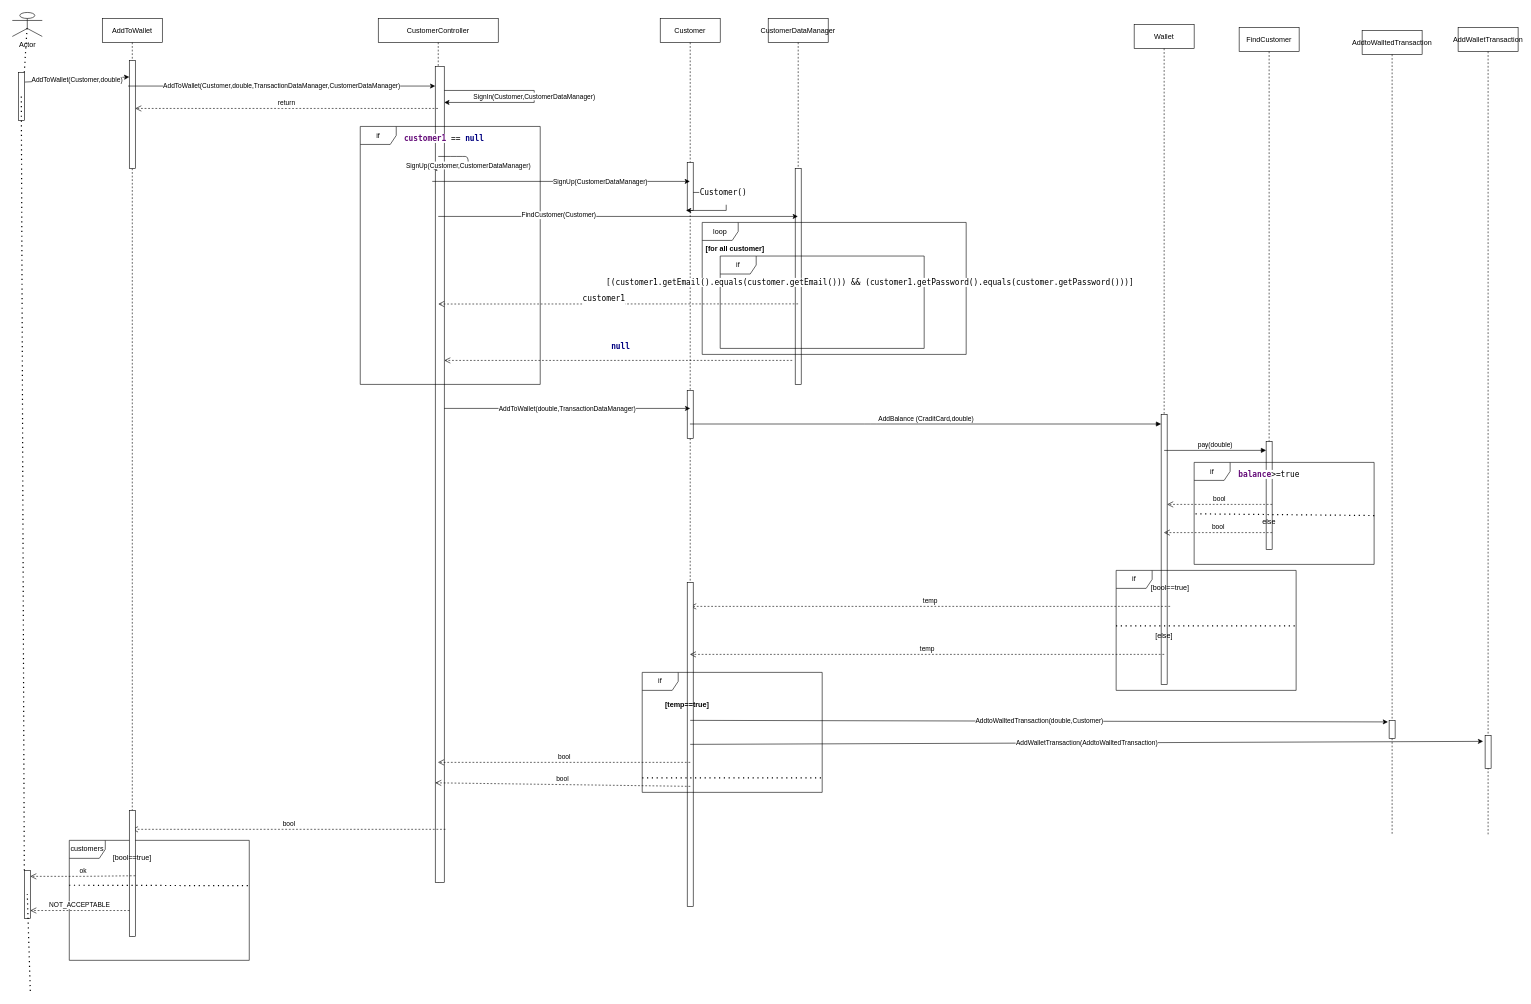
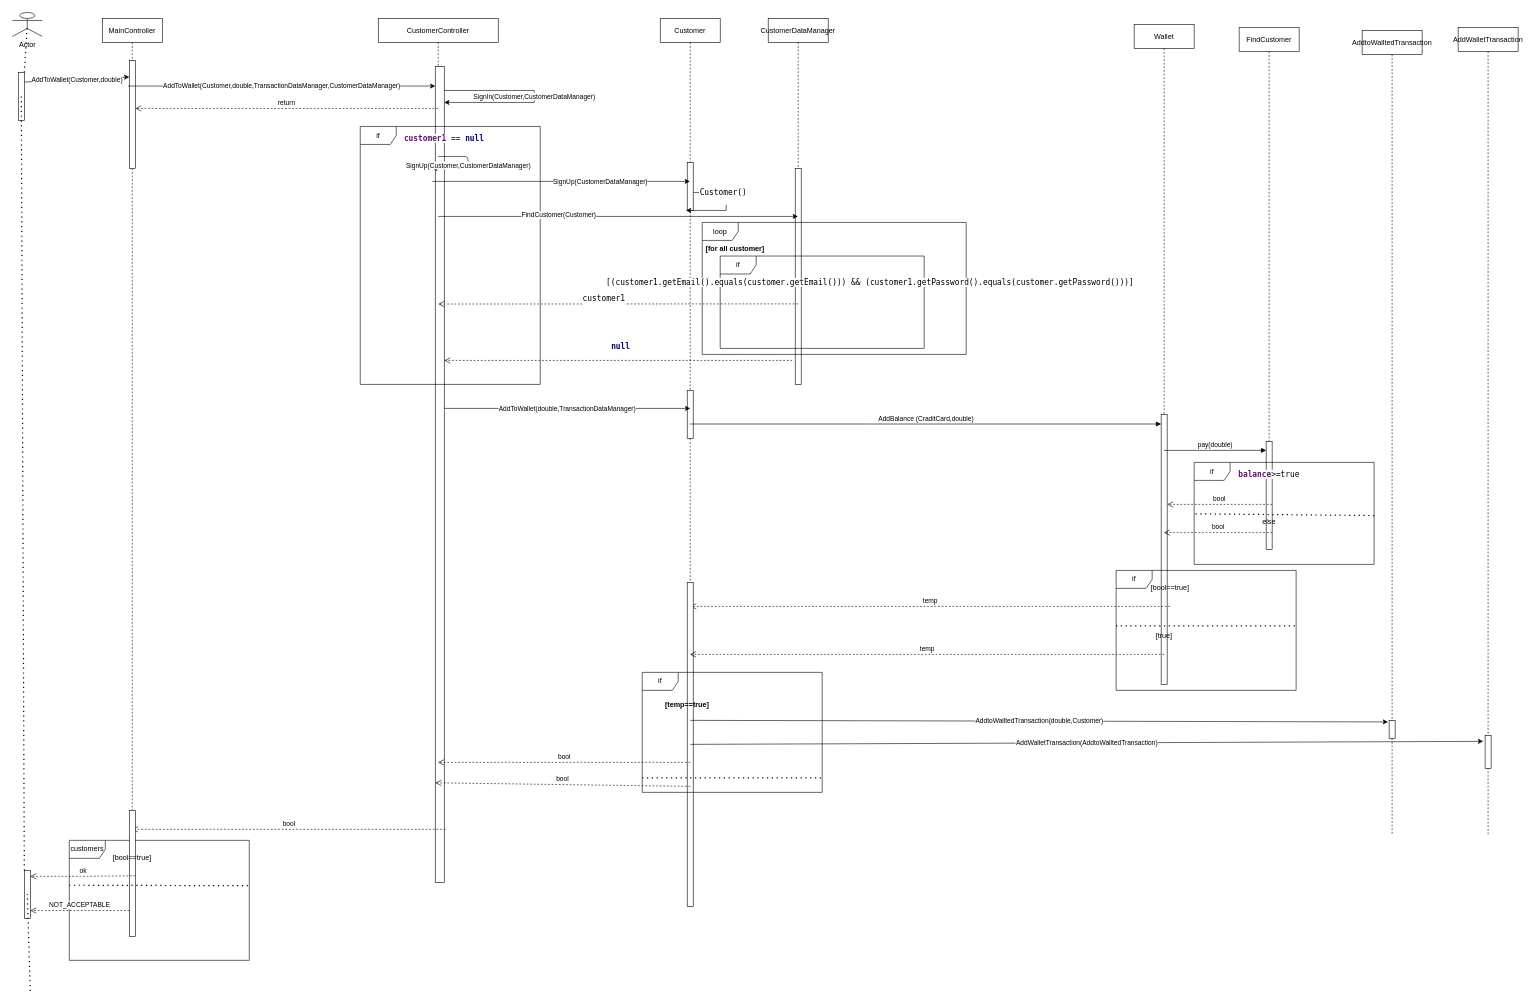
node "AddToWallet": label "AddToWallet" -> "MainController"
node "[else]": label "[else]" -> "[true]"
